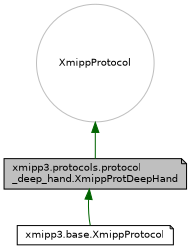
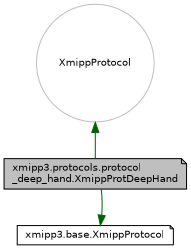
edge "xmipp3.base.XmippProtocol" -> "xmipp3.protocols.protocol _deep_hand.XmippProtDeepHand": reversed
